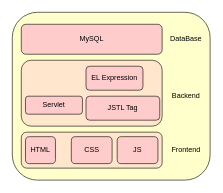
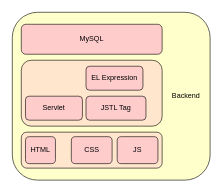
node "DataBase": removed
node "Servlet": size 57x18 -> 57x24
node "JSTL Tag": size 74x24 -> 60x24
node "Frontend": removed
